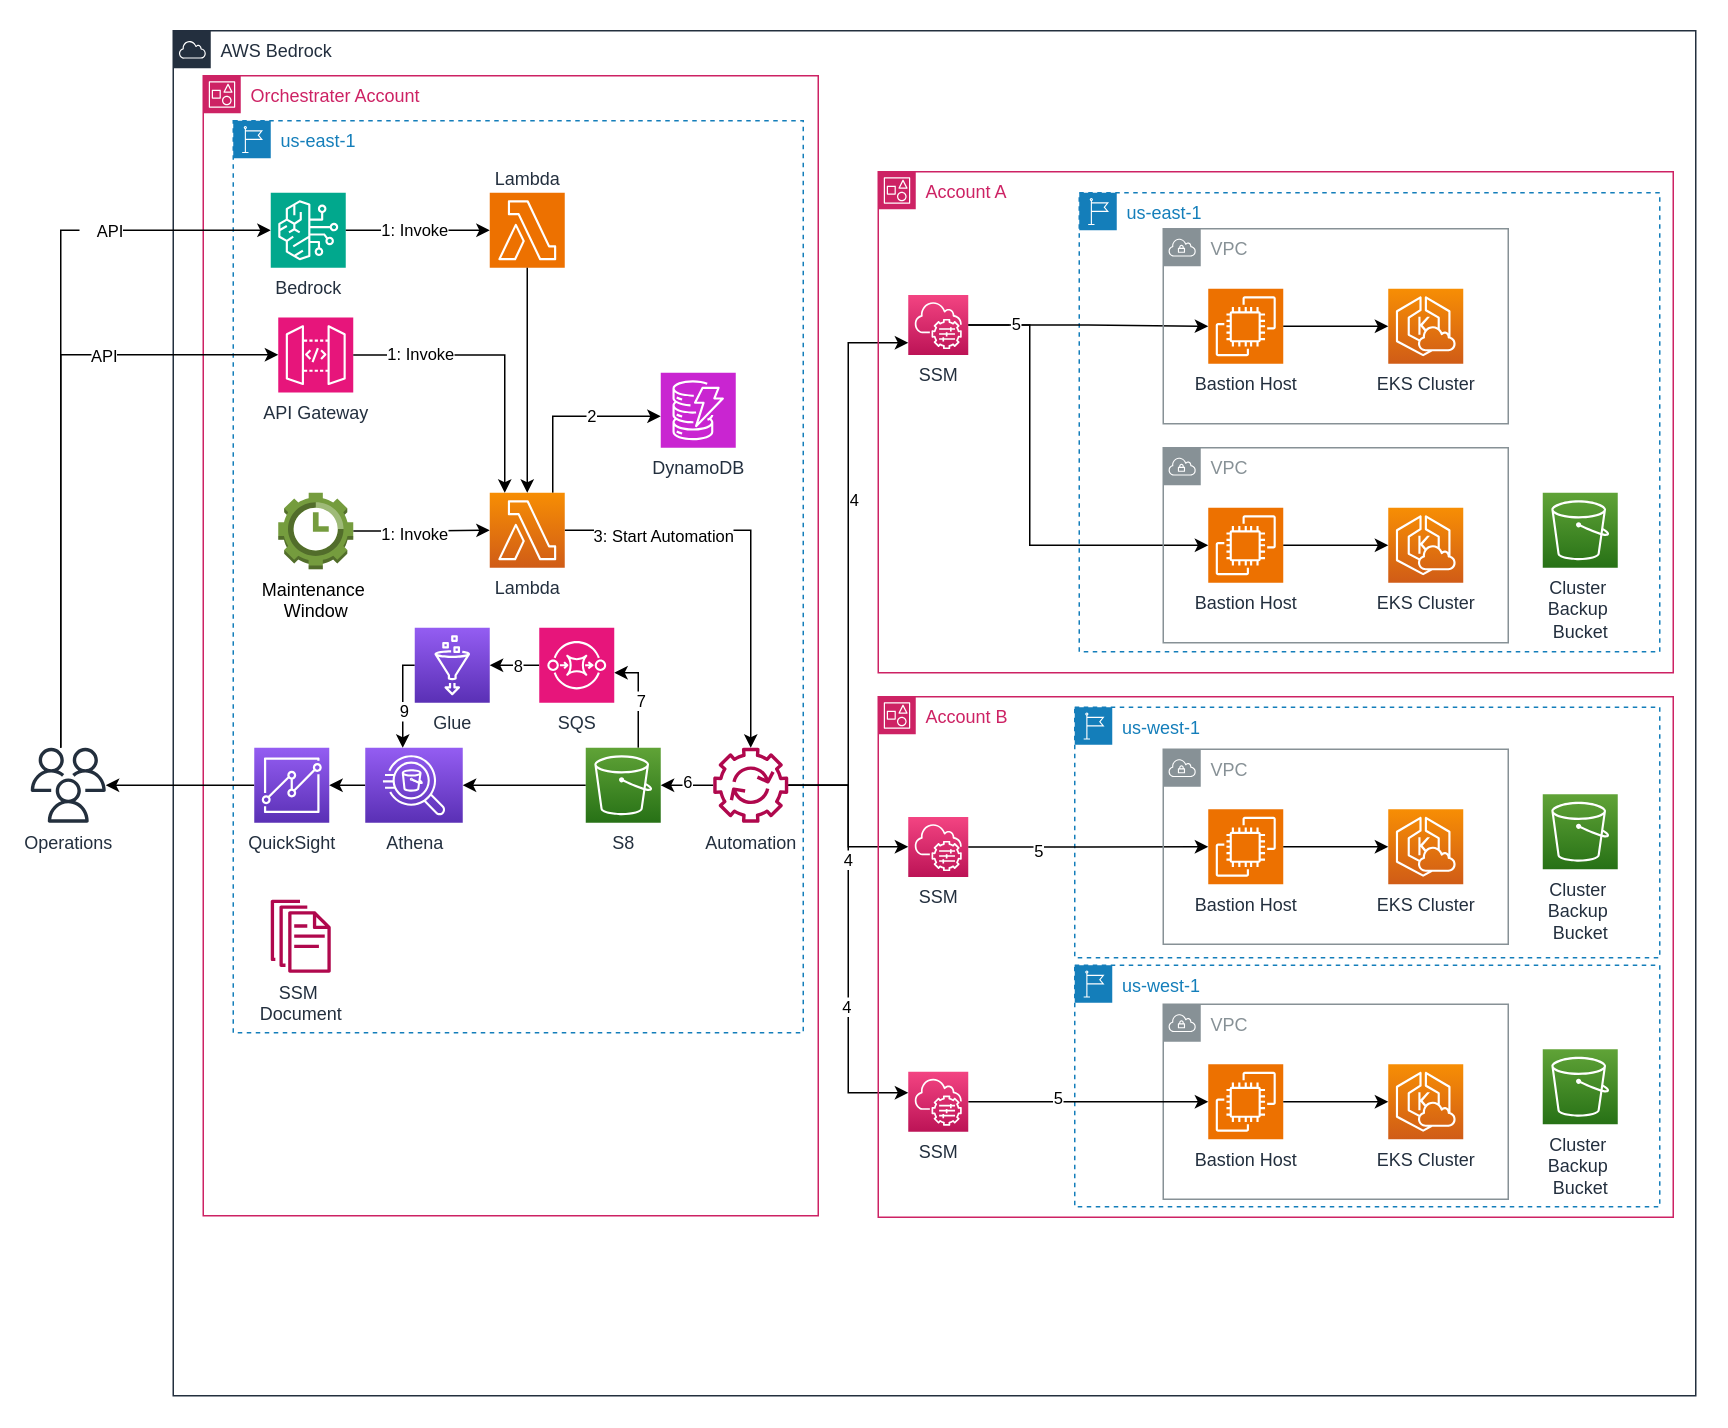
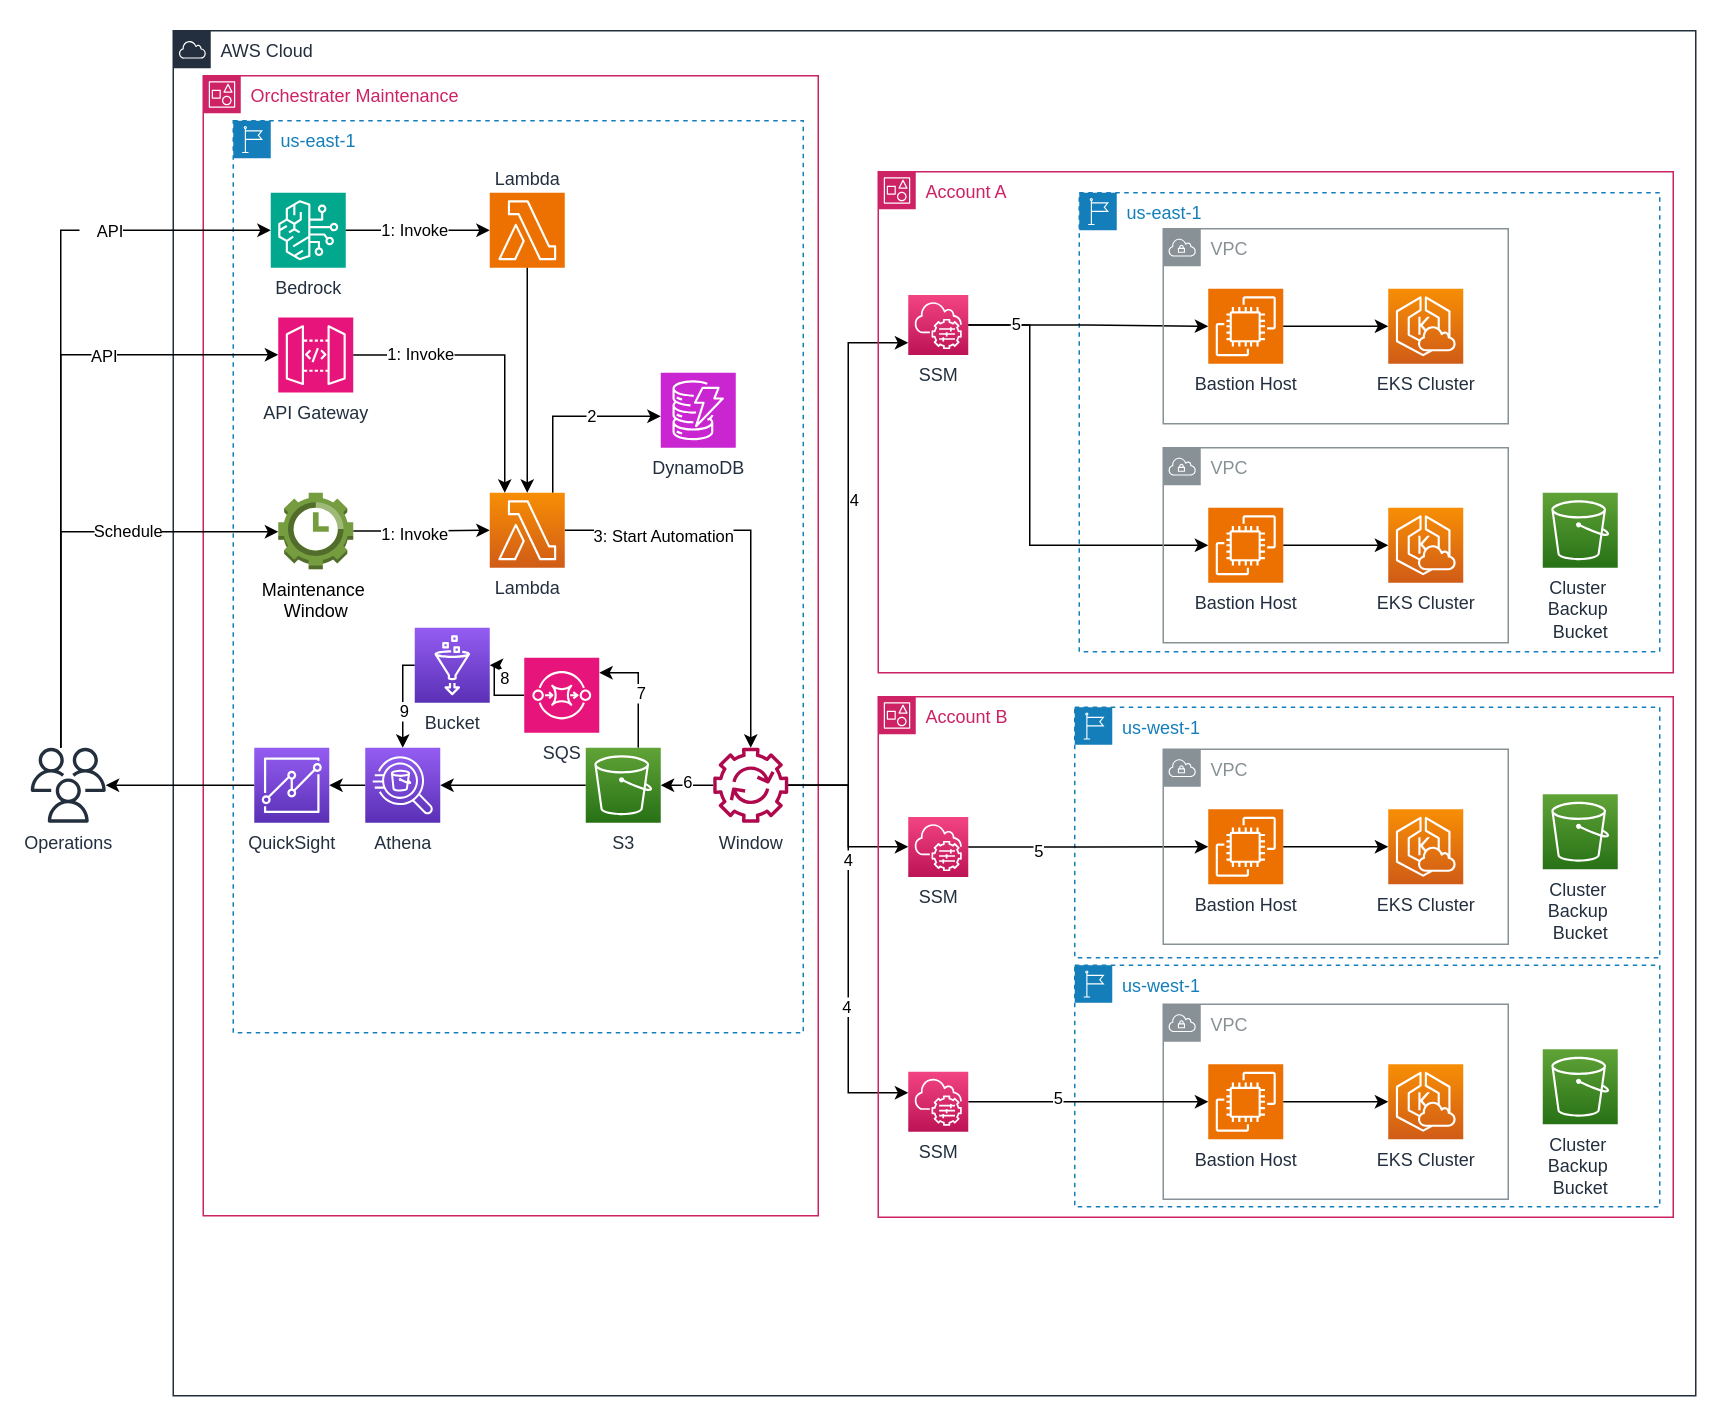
node "AWS Bedrock": label "AWS Bedrock" -> "AWS Cloud"
node "Orchestrater Account": label "Orchestrater Account" -> "Orchestrater Maintenance"
edge "Operations" -> "Maintenance Window": added, label "Schedule"
node "SQS": moved (577, 665) -> (562, 695)
node "Glue": label "Glue" -> "Bucket"
node "Athena": size 98x75 -> 75x75
node "S8": label "S8" -> "S3"
node "Automation": label "Automation" -> "Window"
node "SSM Document": removed
